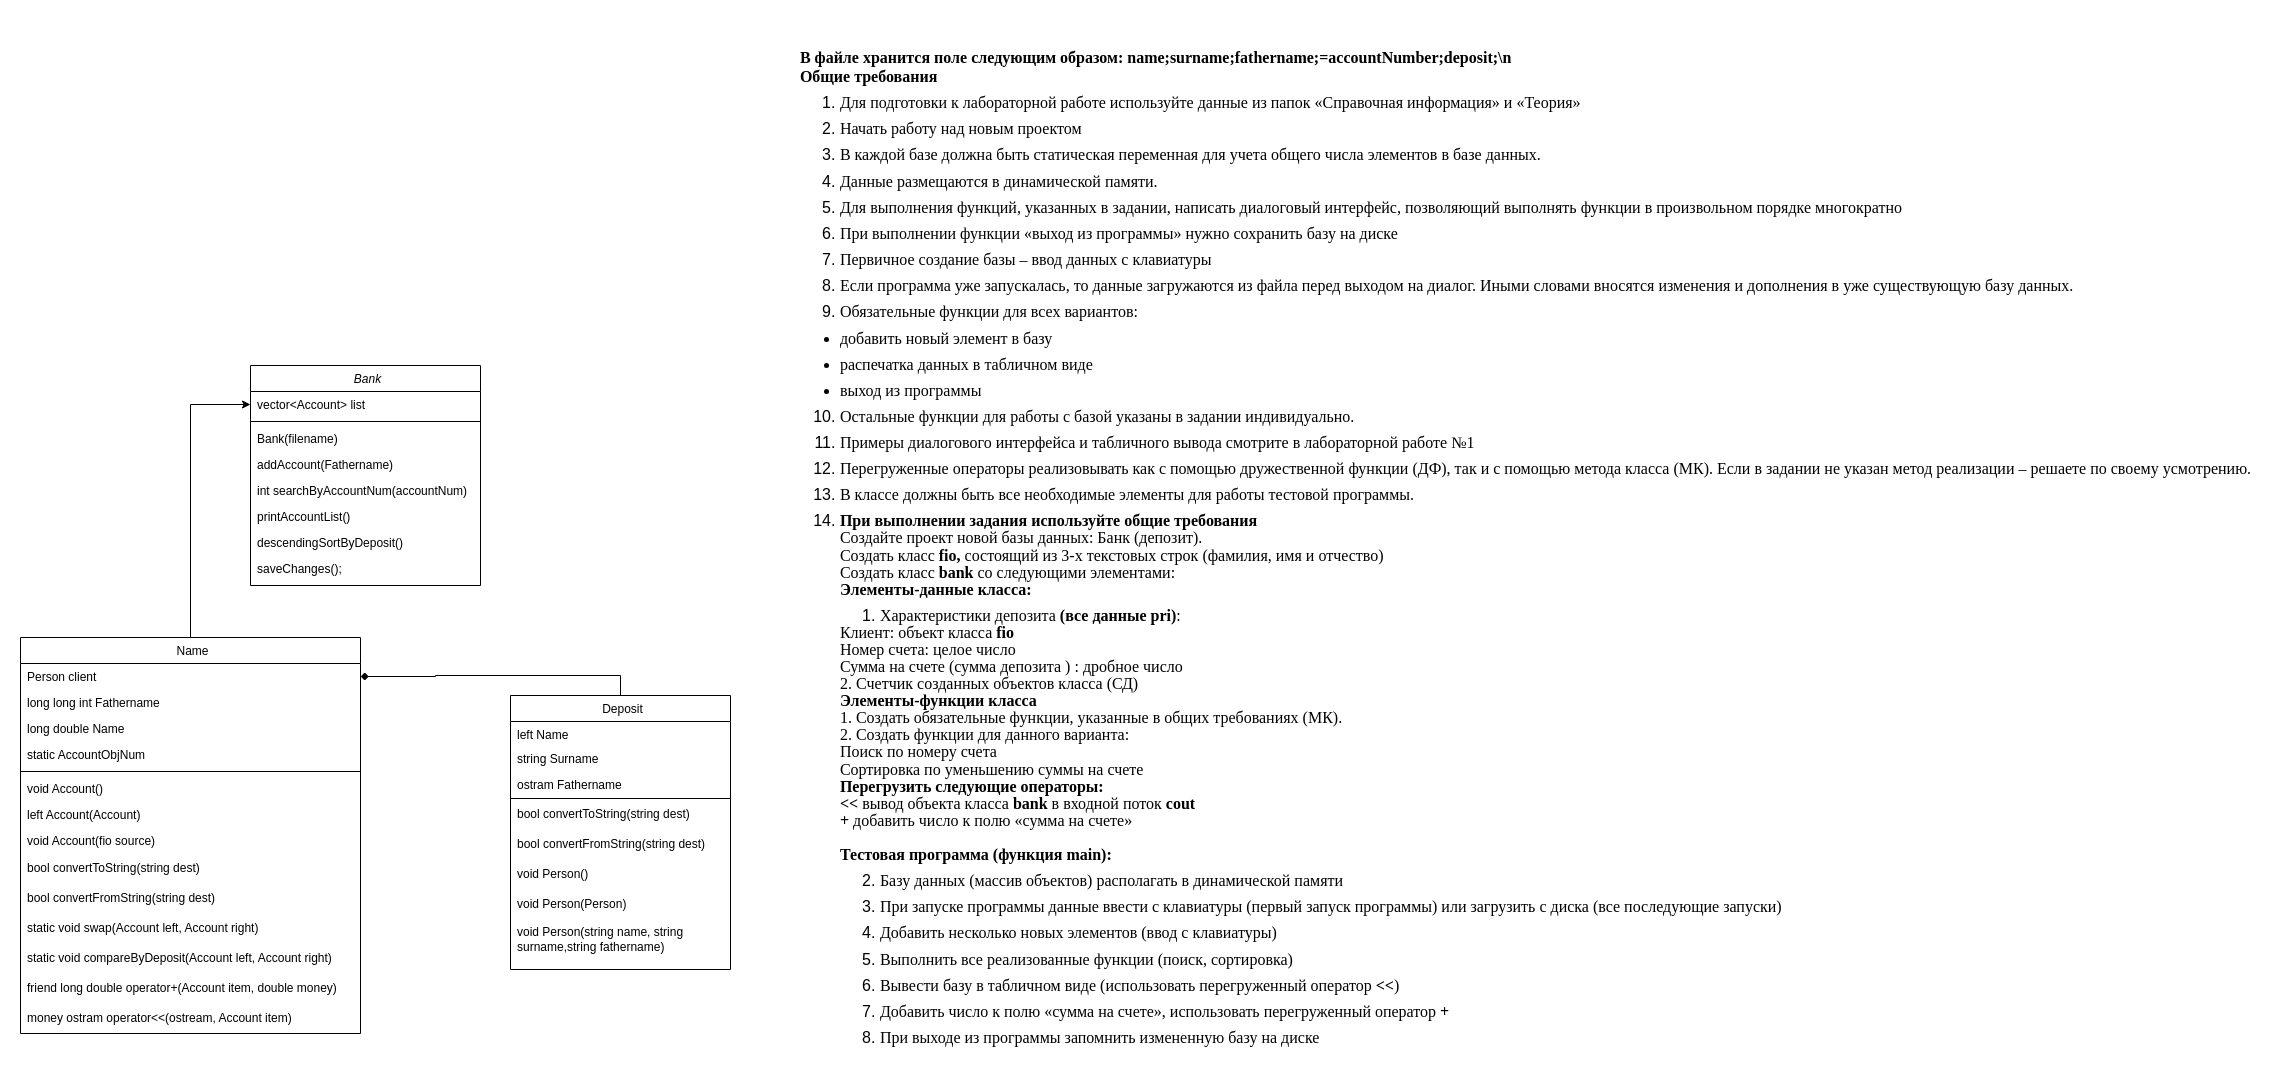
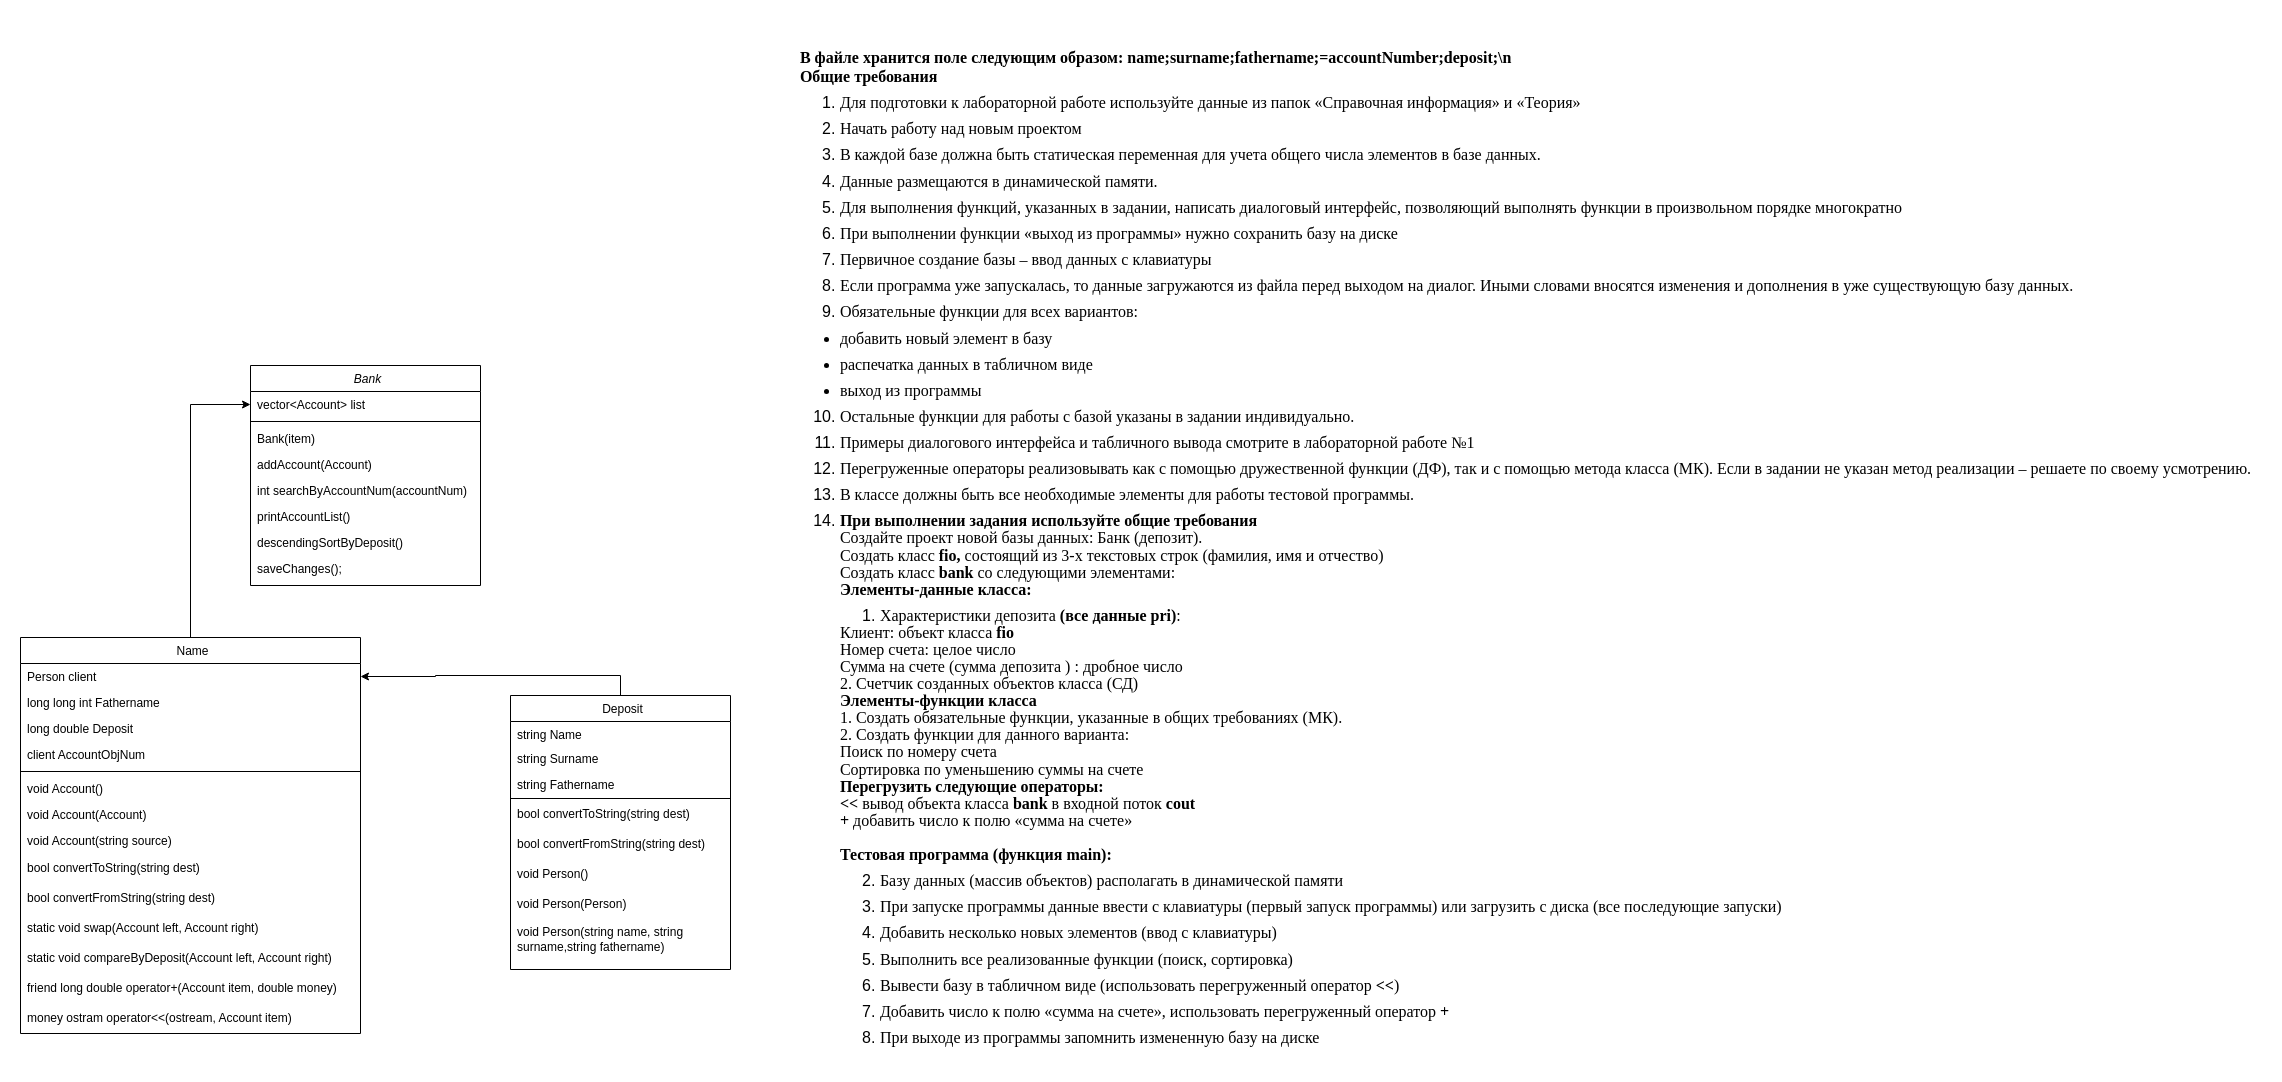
node "Bank(filename)": label "Bank(filename)" -> "Bank(item)"
node "addAccount(Fathername)": label "addAccount(Fathername)" -> "addAccount(Account)"
edge "Deposit" -> "Person client": arrowhead diamond -> classic
node "long double Name": label "long double Name" -> "long double Deposit"
node "left Name": label "left Name" -> "string Name"
node "static AccountObjNum": label "static AccountObjNum" -> "client AccountObjNum"
node "ostram Fathername": label "ostram Fathername" -> "string Fathername"
node "left Account(Account)": label "left Account(Account)" -> "void Account(Account)"
node "void Account(fio source)": label "void Account(fio source)" -> "void Account(string source)"
